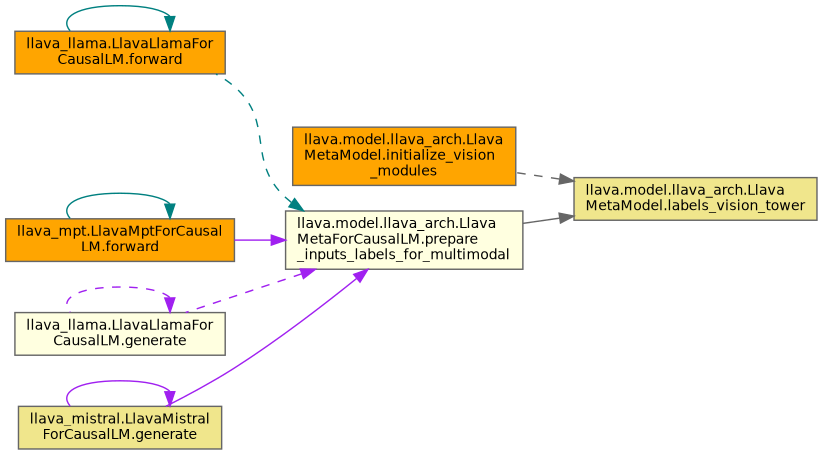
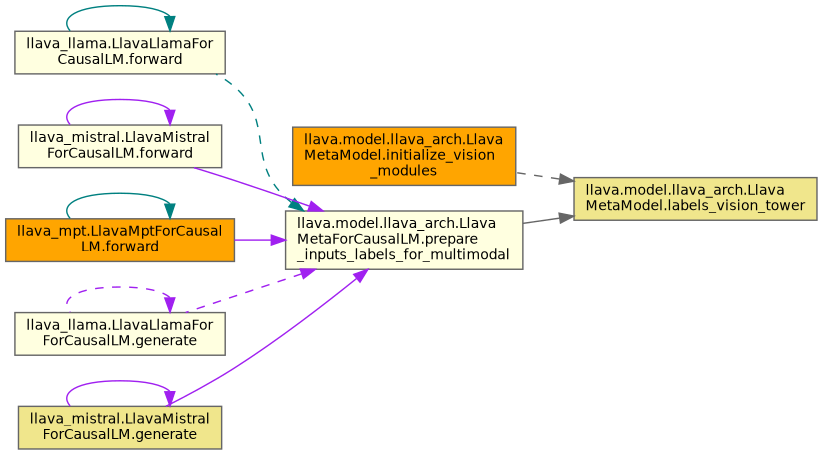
node "llava_llama.LlavaLlamaFor CausalLM.forward": fillcolor orange -> lightyellow
node "llava_mistral.LlavaMistral ForCausalLM.forward": added
node "llava_llama.LlavaLlamaFor CausalLM.generate": label "llava_llama.LlavaLlamaFor CausalLM.generate" -> "llava_llama.LlavaLlamaFor ForCausalLM.generate"
